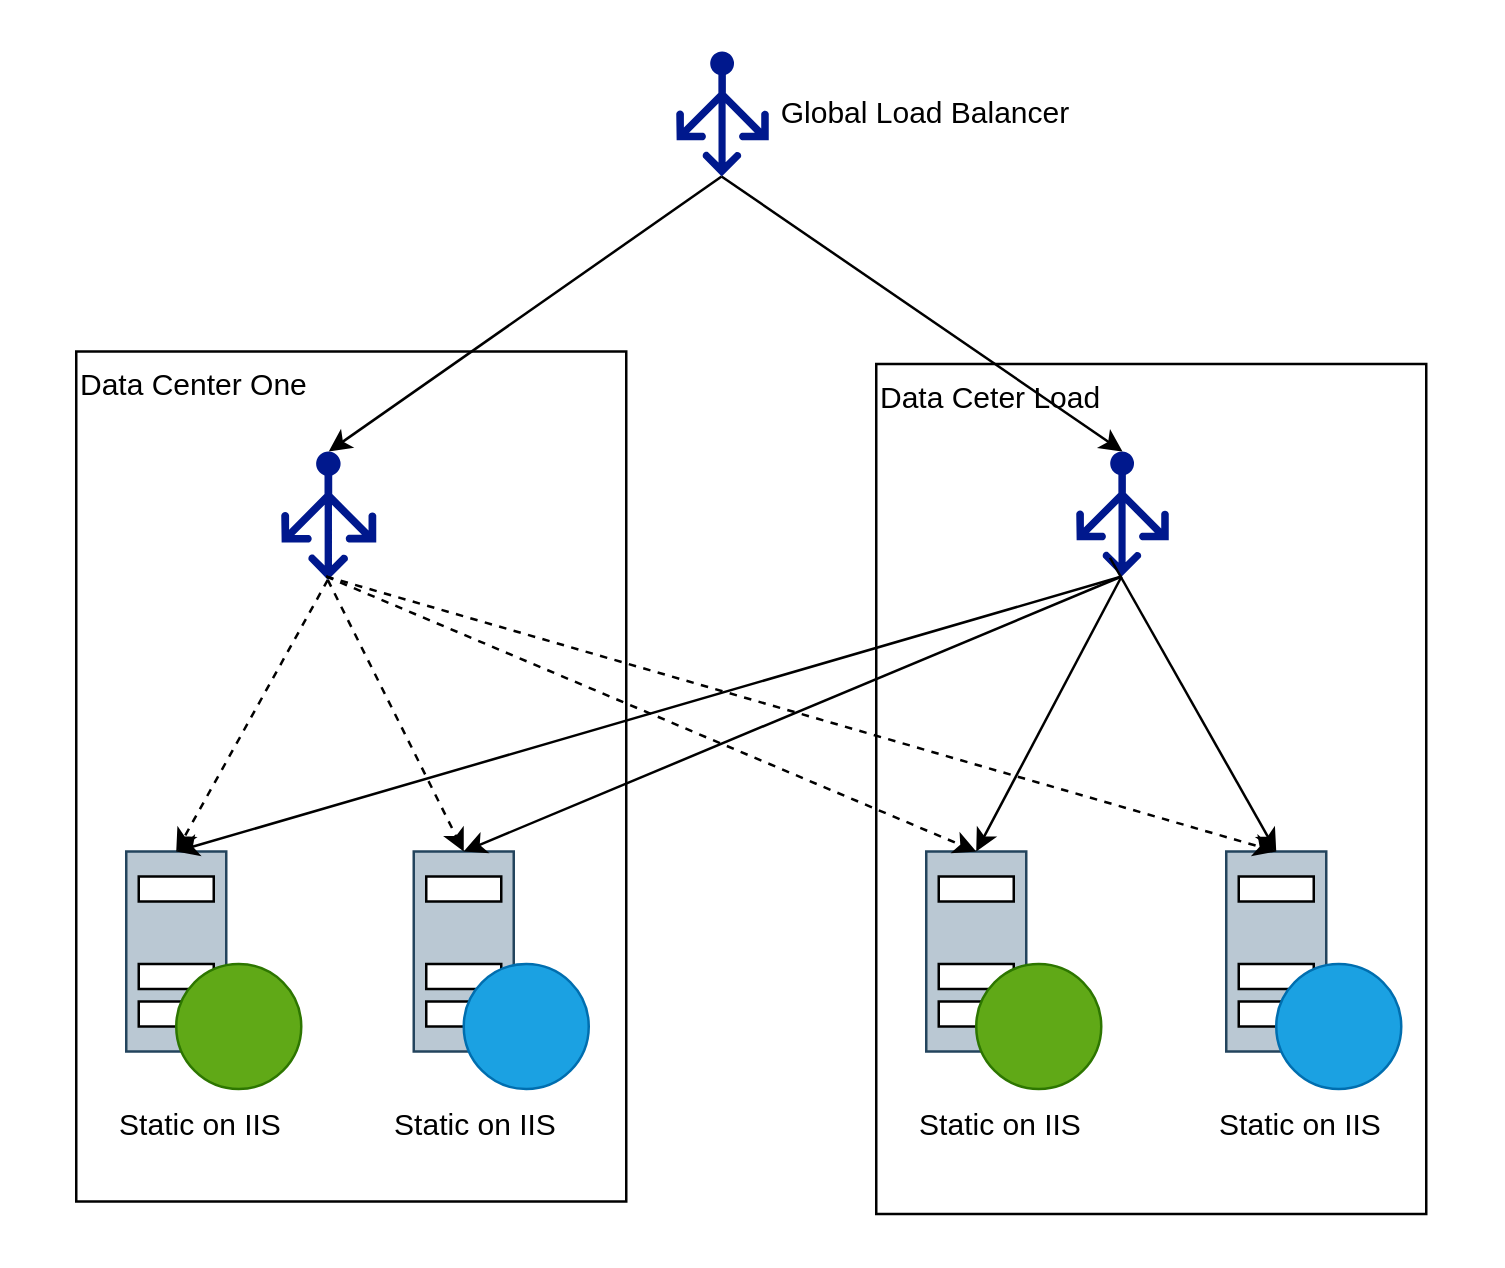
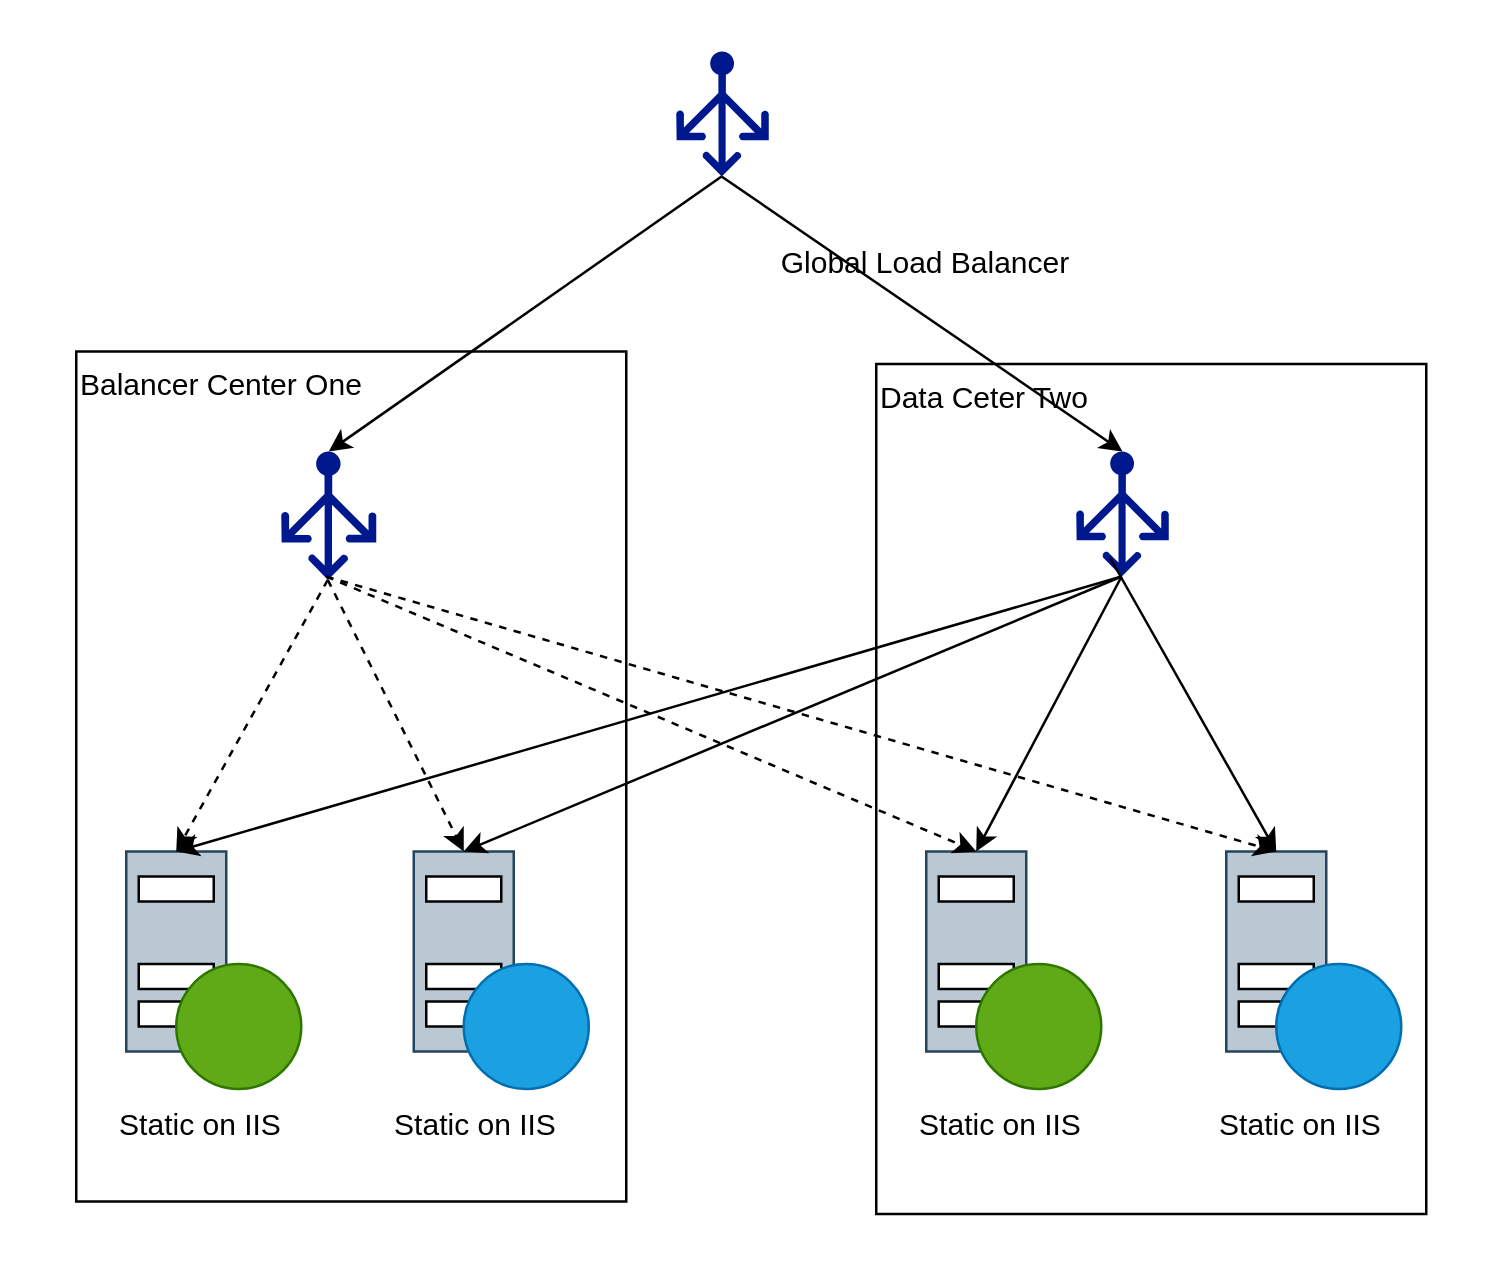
node "Global Load Balancer": moved (926, 114) -> (926, 264)
node "Data Center One": label "Data Center One" -> "Balancer Center One"
node "Data Ceter Load": label "Data Ceter Load" -> "Data Ceter Two"
